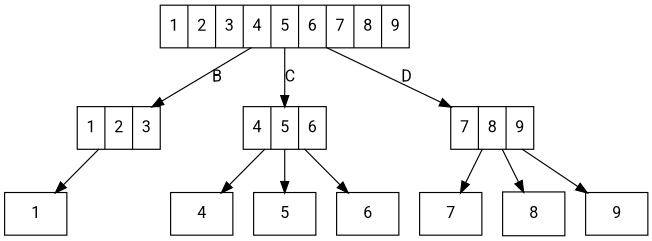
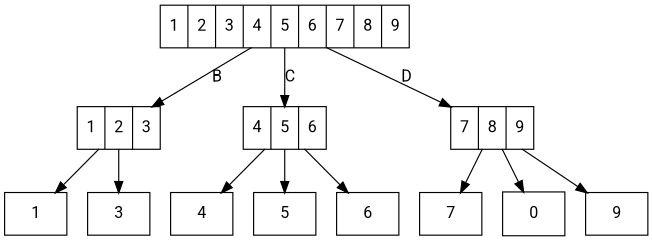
node "3": added
node "8": label "8" -> "0"
